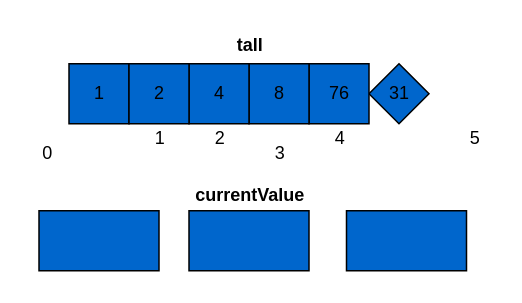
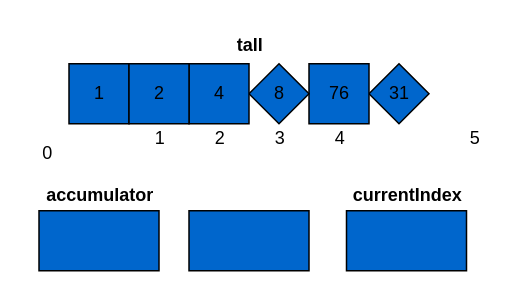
node "8": shape rectangle -> diamond
node "3": moved (279, 154) -> (279, 139)
node "accumulator": added
node "currentValue": removed
node "currentIndex": added
